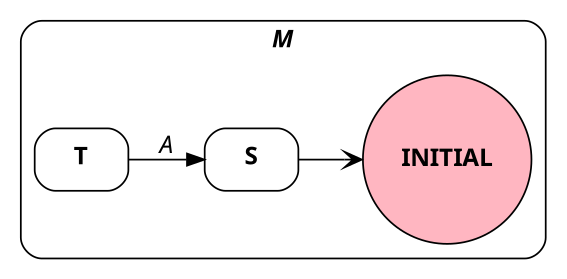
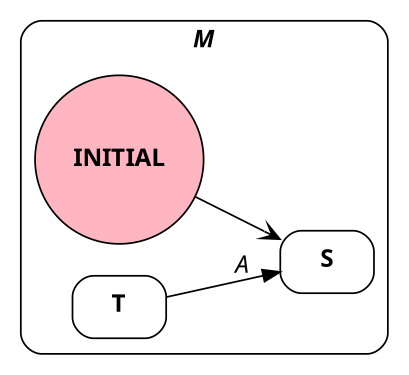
edge "S" -> "INITIAL": reversed
